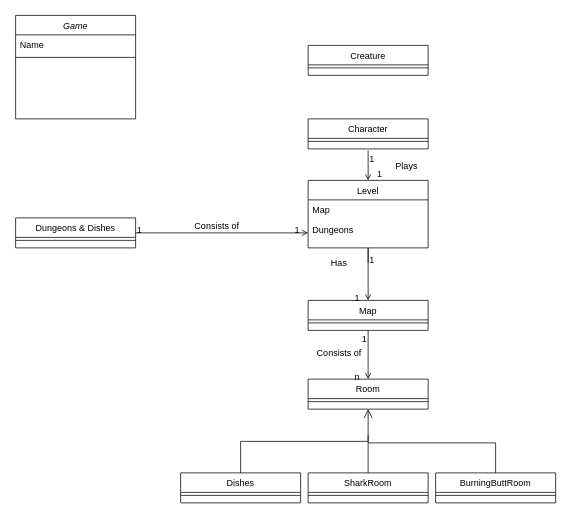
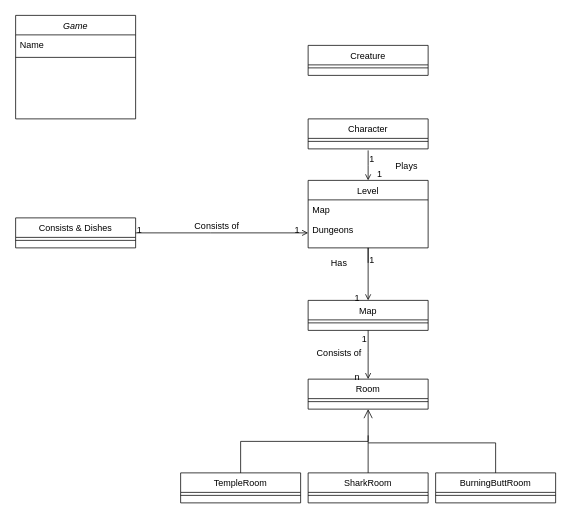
node "Dungeons & Dishes": label "Dungeons & Dishes" -> "Consists & Dishes"
node "Dishes": label "Dishes" -> "TempleRoom"
